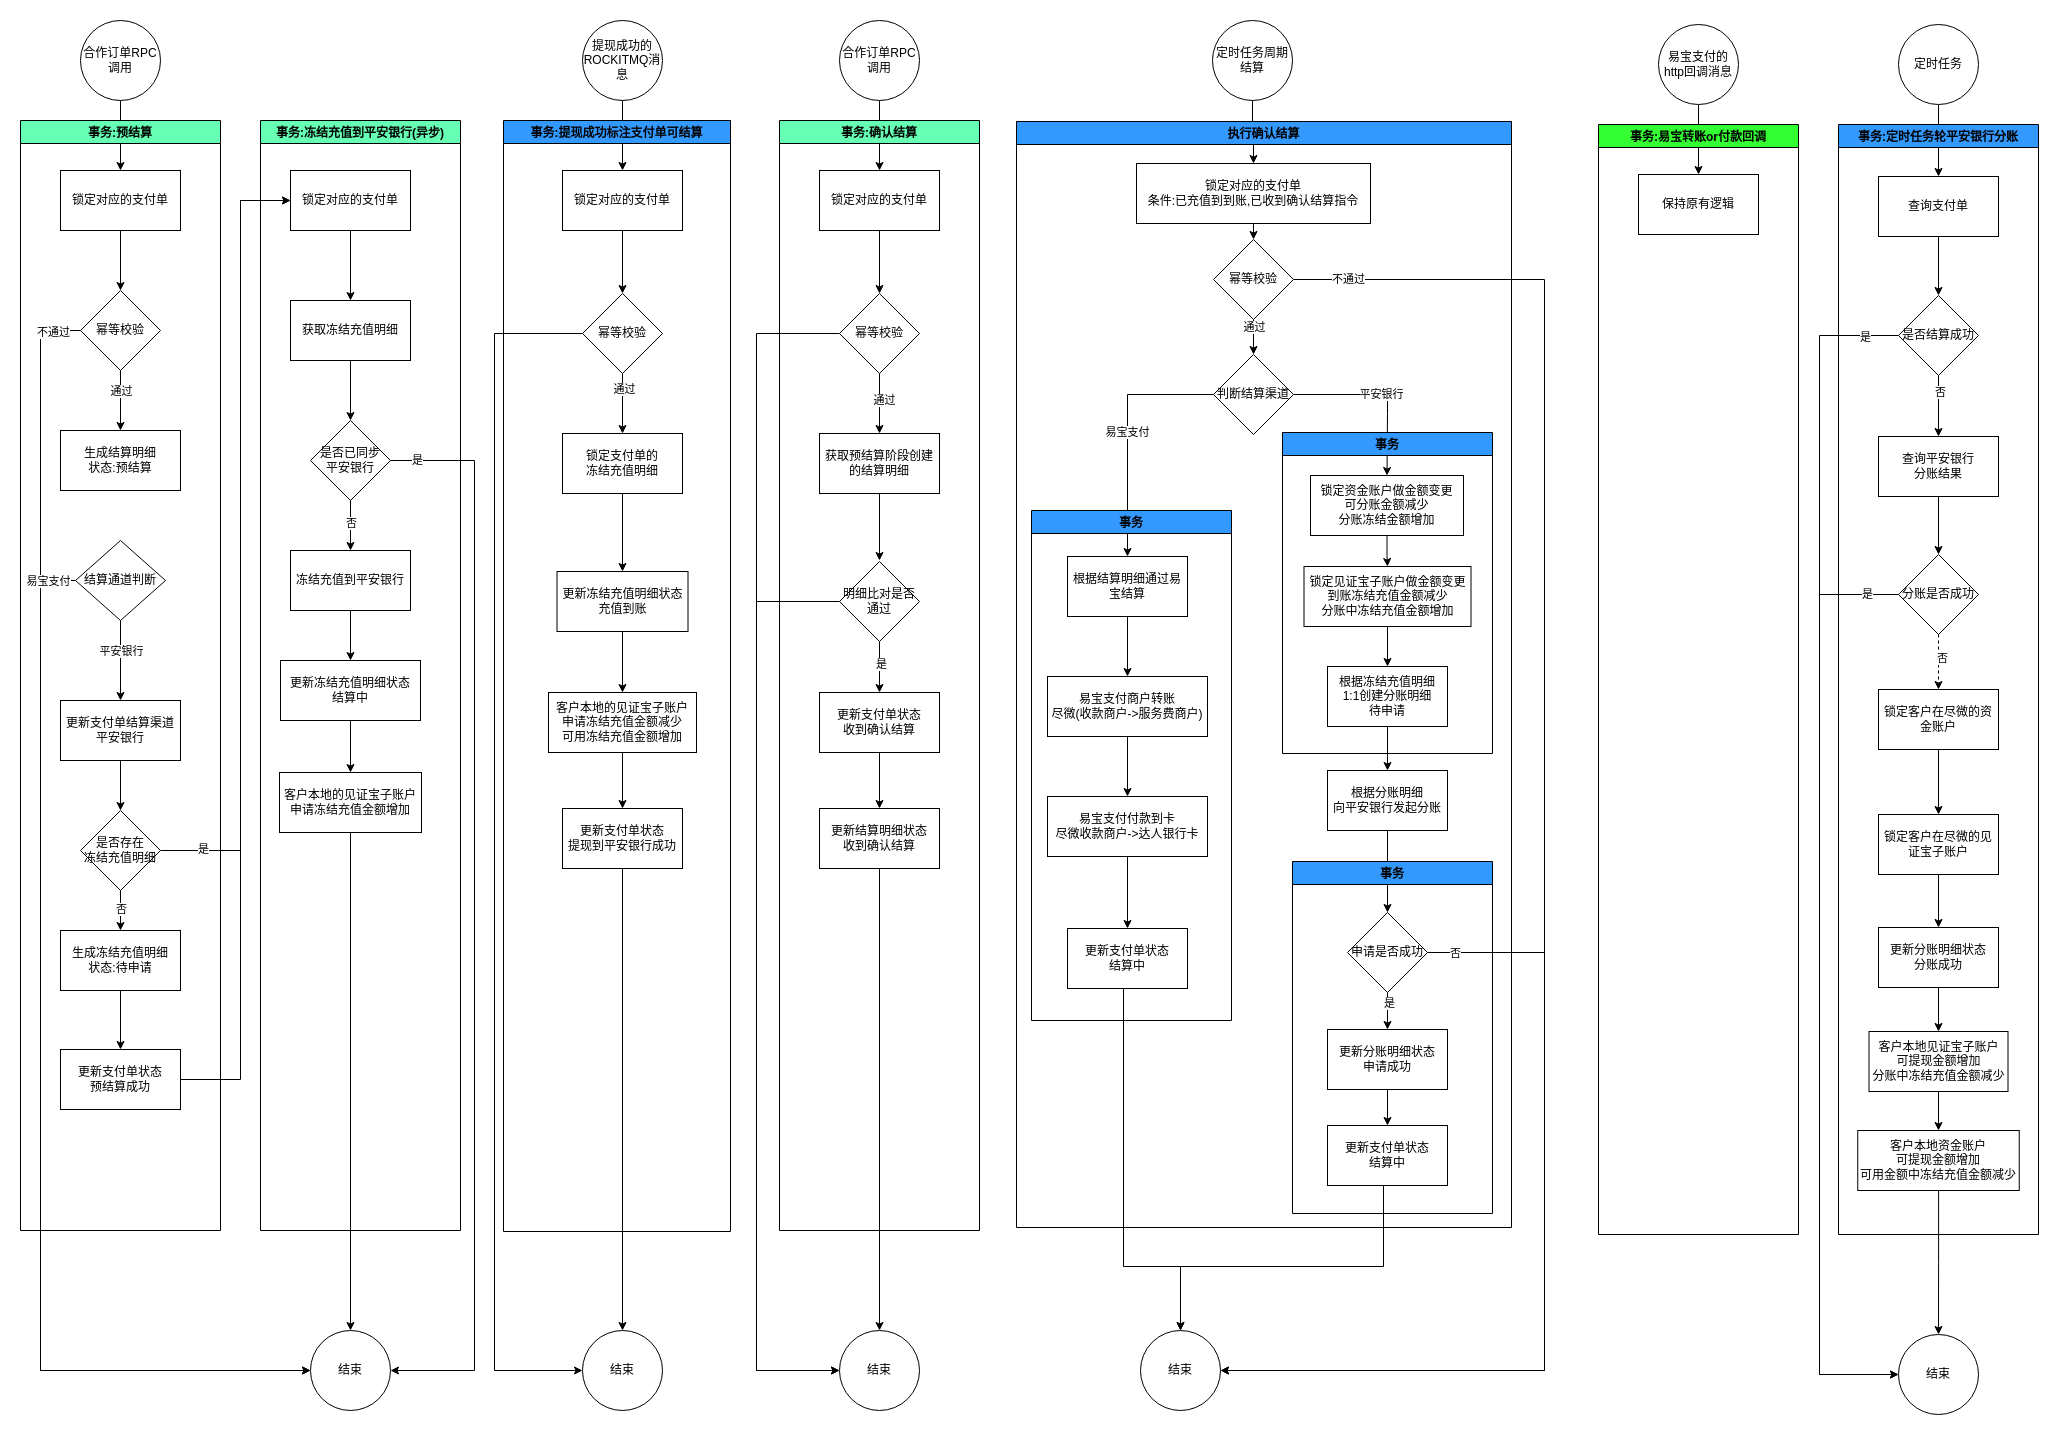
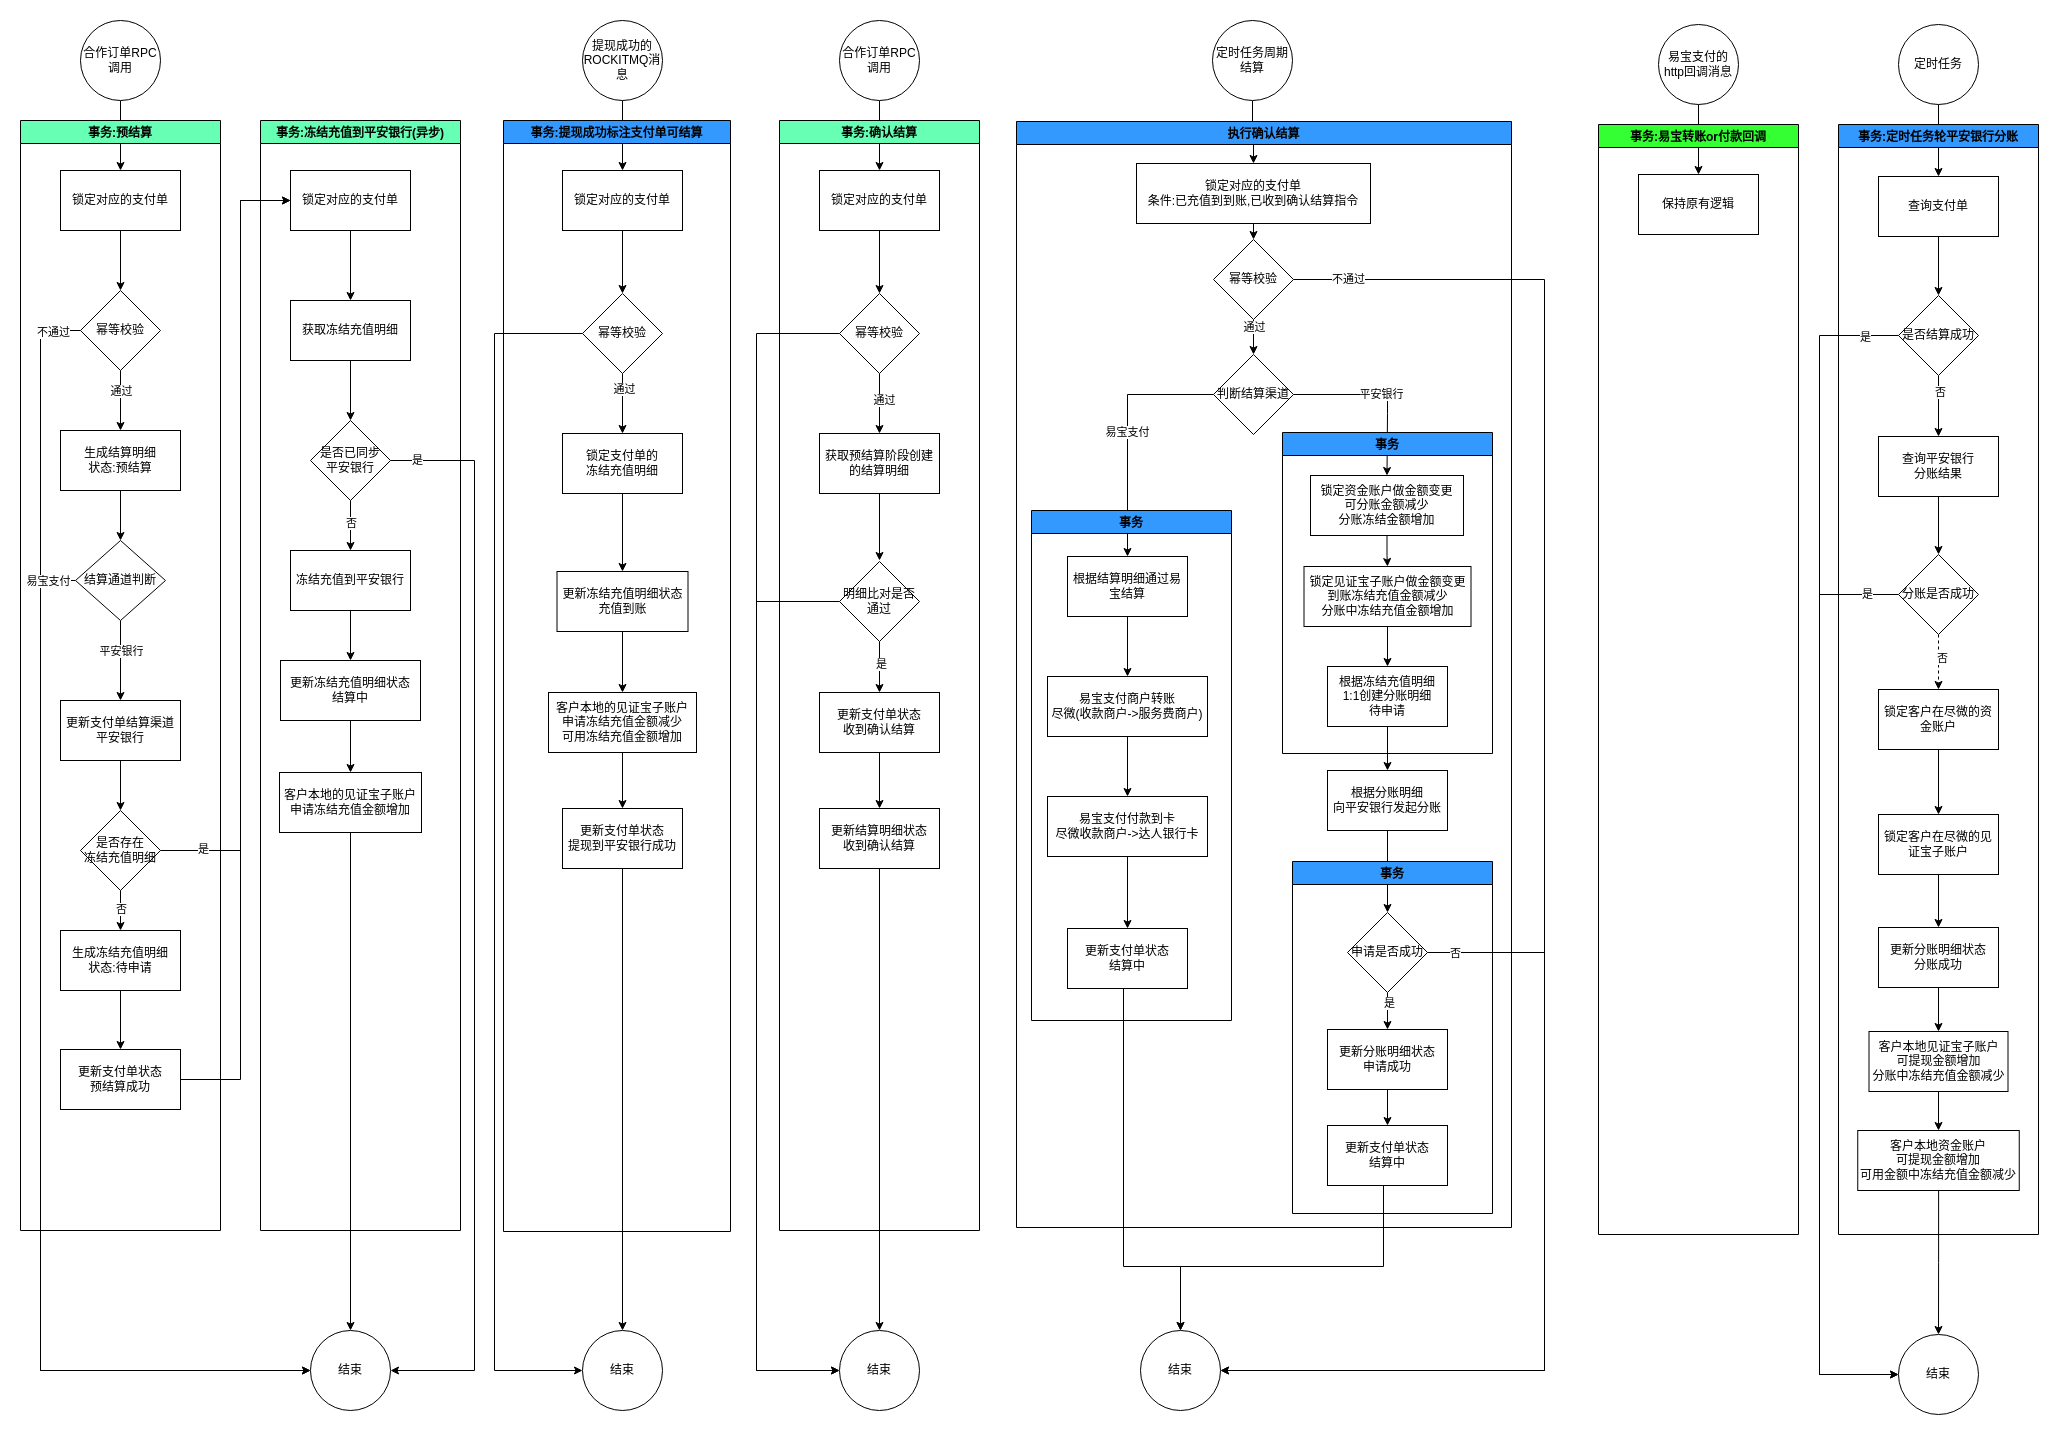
edge "生成结算明细 状态:预结算" -> "结算通道判断": added
